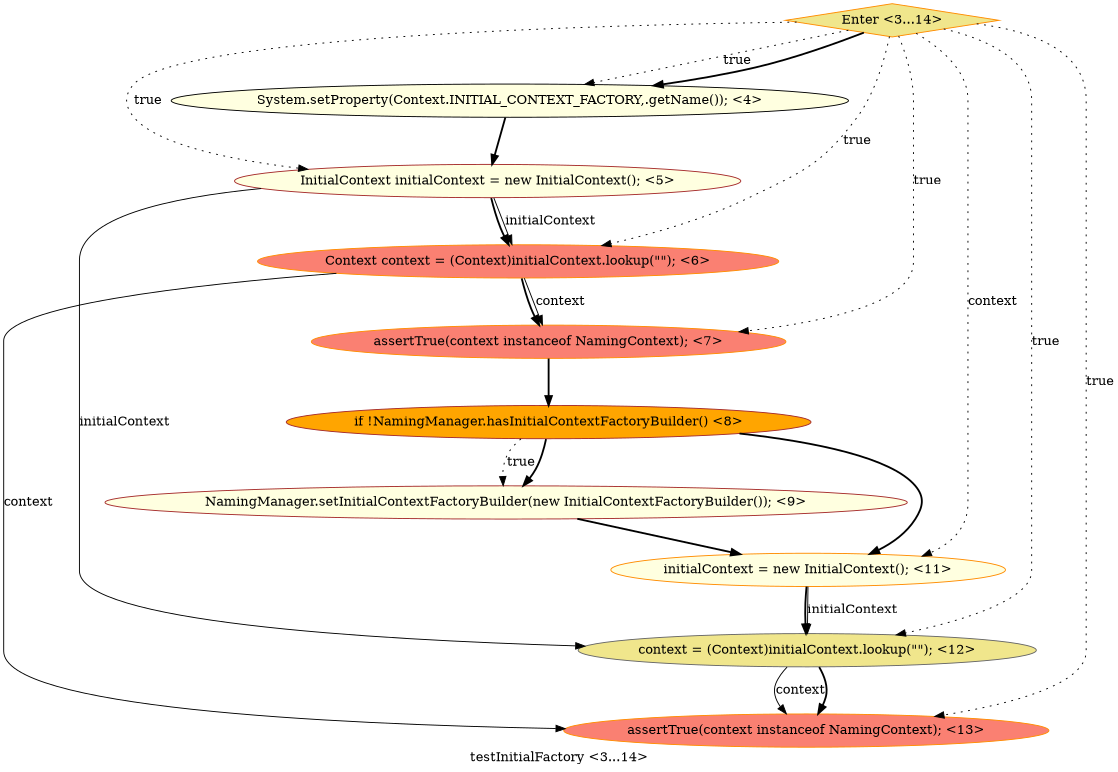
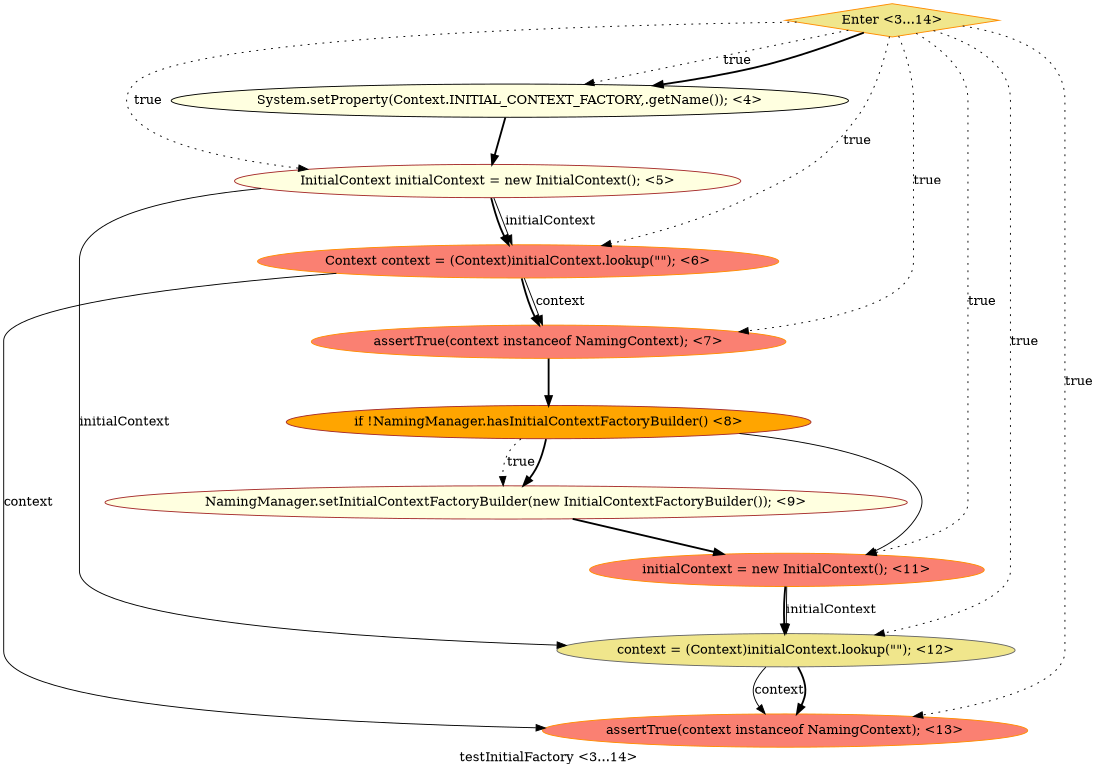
edge "Enter <3...14>" -> "initialContext = new InitialContext(); <11>": label "context" -> "true"
edge "if !NamingManager.hasInitialContextFactoryBuilder() <8>" -> "initialContext = new InitialContext(); <11>": style bold -> solid
node "initialContext = new InitialContext(); <11>": fillcolor lightyellow -> salmon
